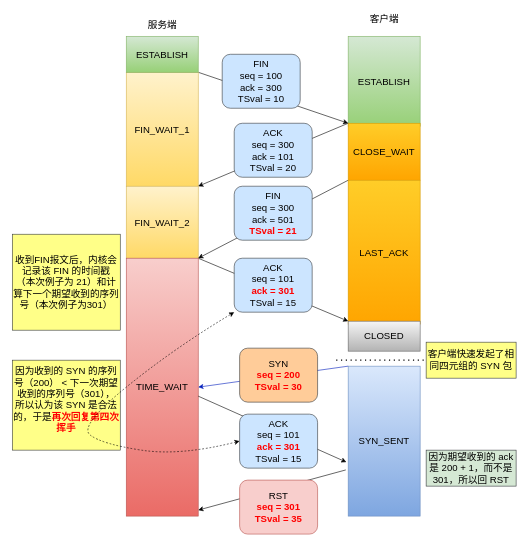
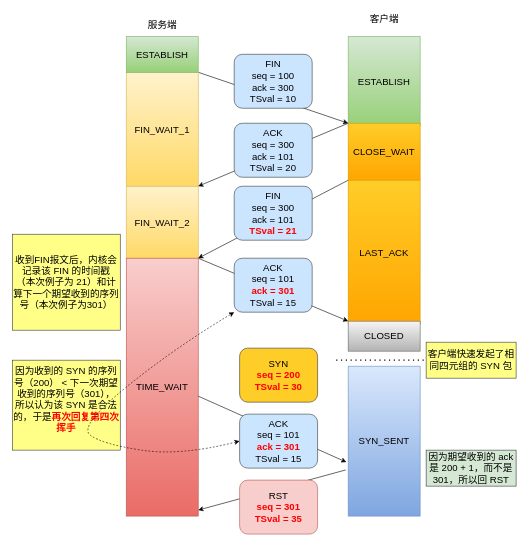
node "FINseq = 100ack = 300TSval = 10": moved (261, 81) -> (273, 81)
node "FINseq = 300ack = 501TSval = 21": label "FINseq = 300ack = 501TSval = 21" -> "FINseq = 300ack = 101TSval = 21"
node "SYNseq = 200TSval = 30": fillcolor #ffcc99 -> #ffcd28
edge "SYN_SENT" -> "TIME_WAIT": removed
